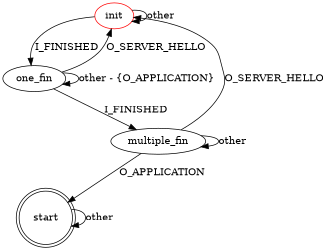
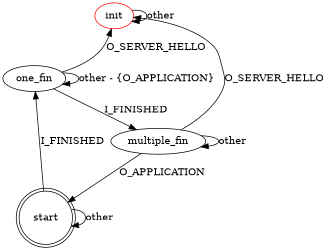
edge "init" -> "one_fin": now "start" -> "one_fin"
